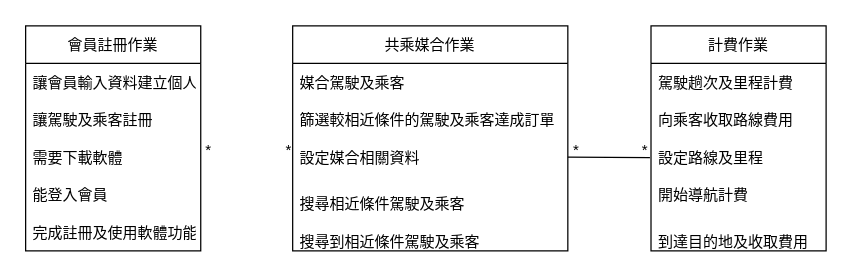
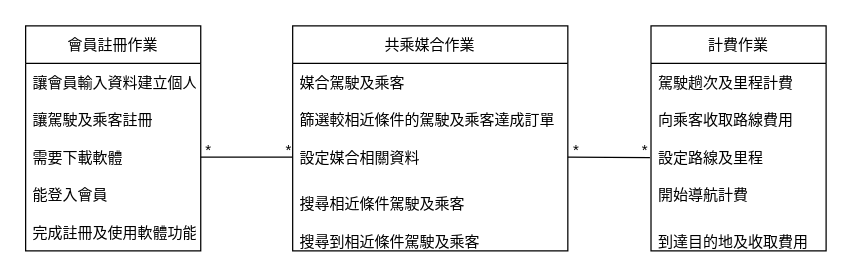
edge "需要下載軟體" -- "設定媒合相關資料": added
